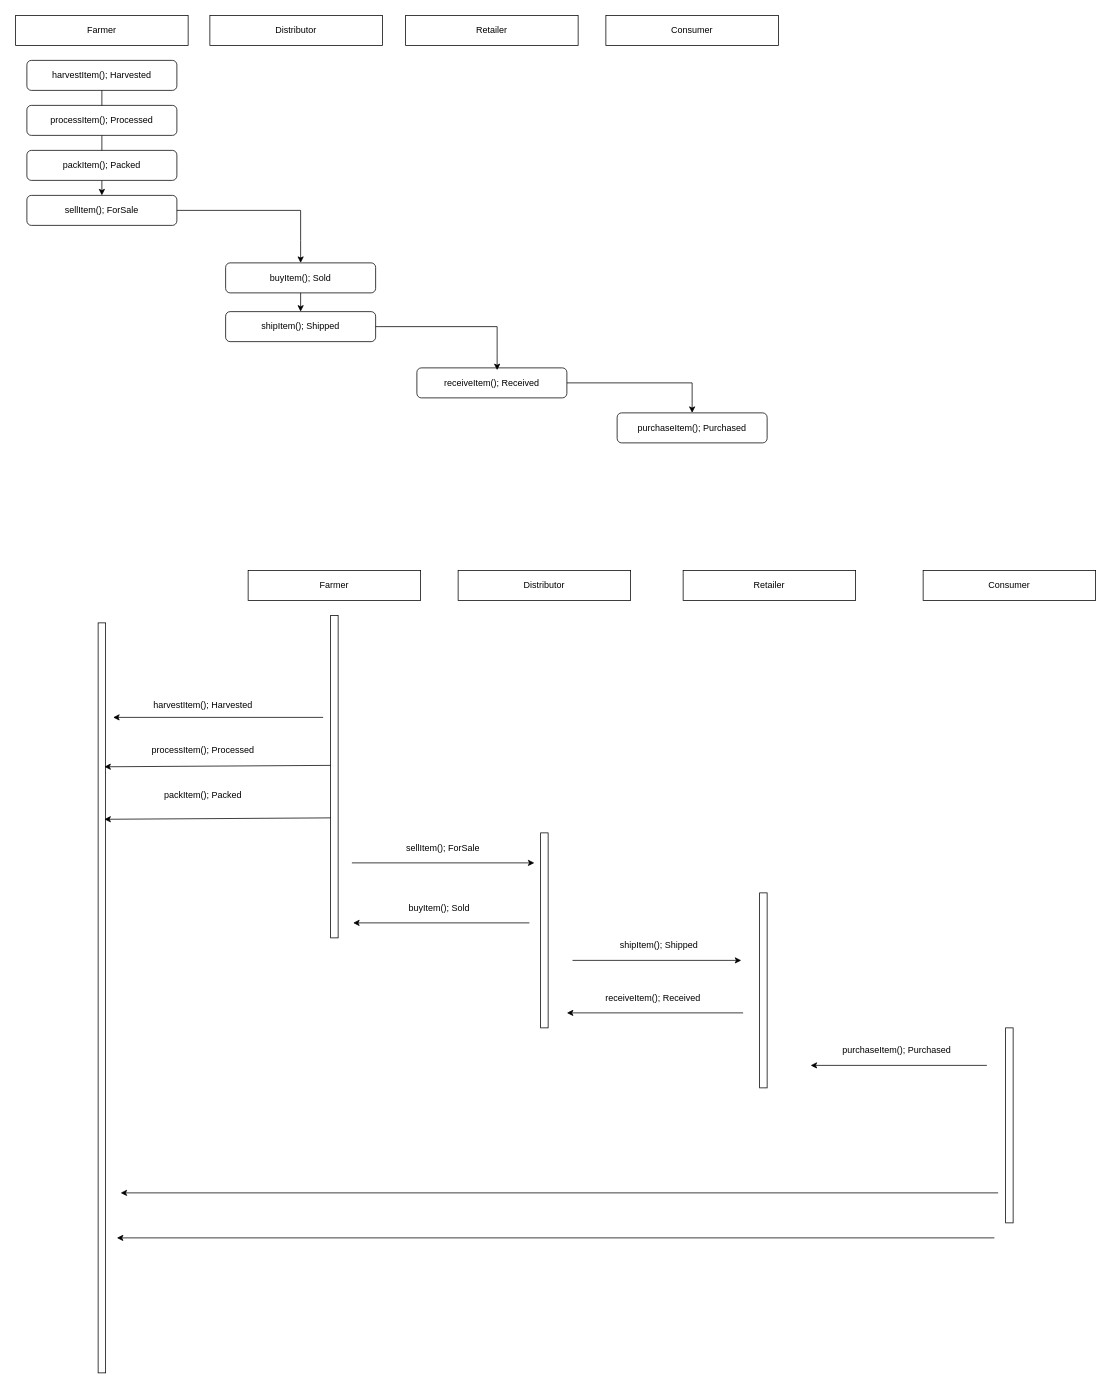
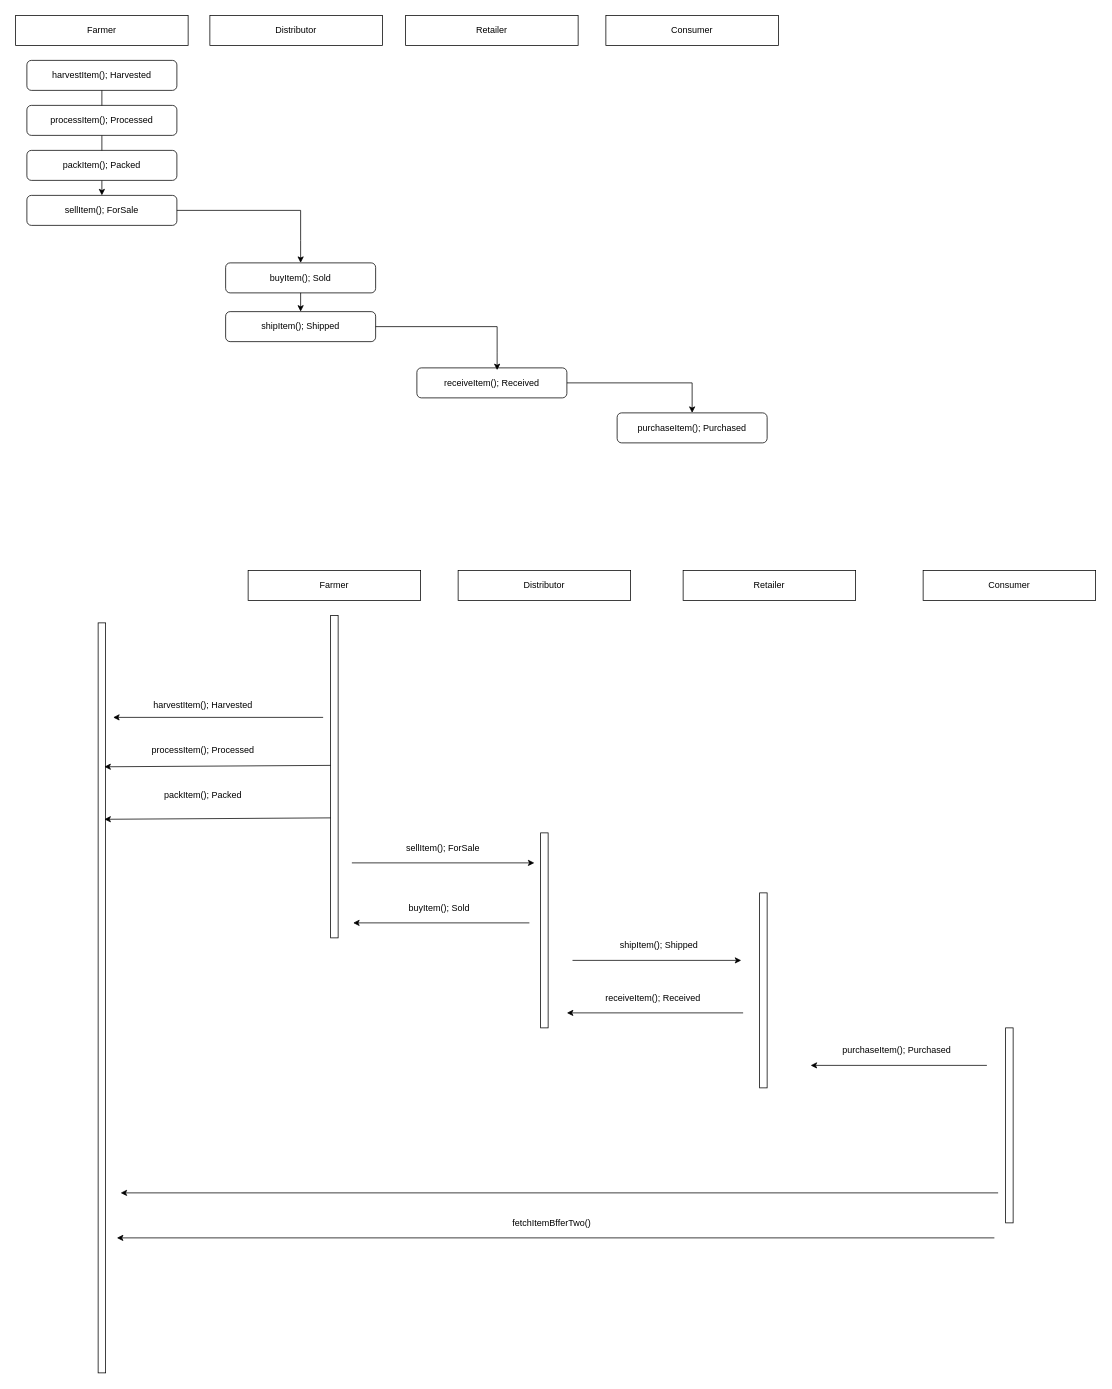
node "fetchItemBfferTwo()": added
